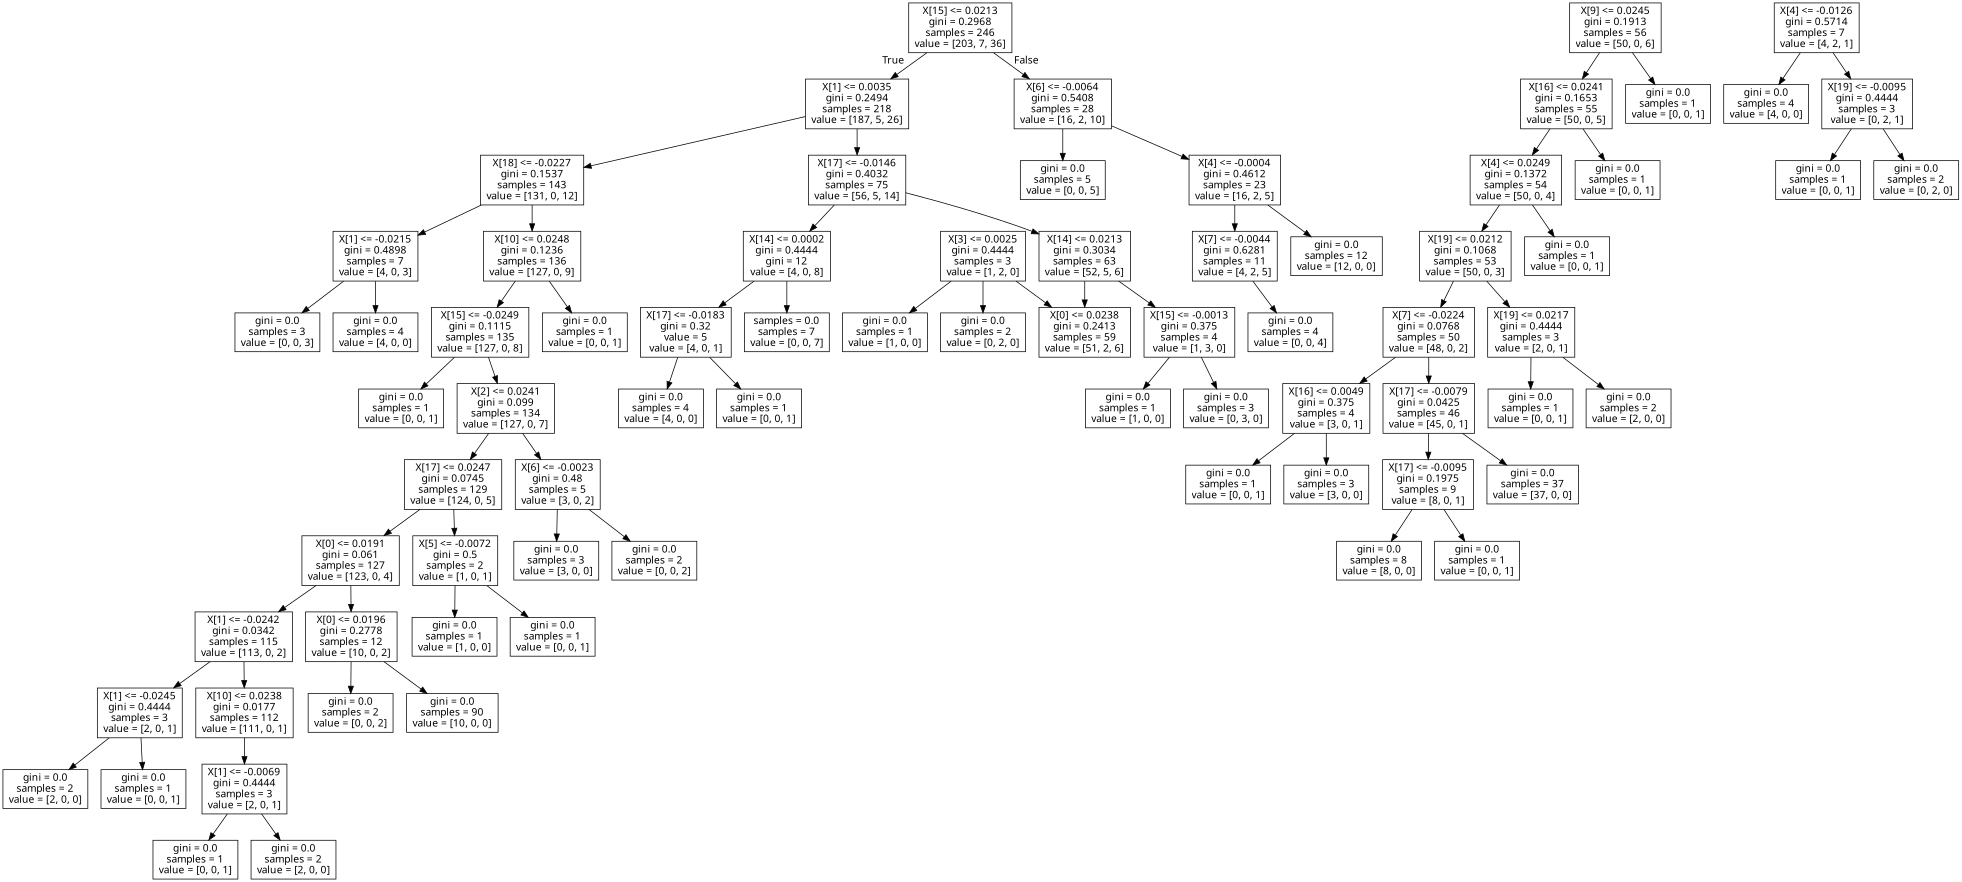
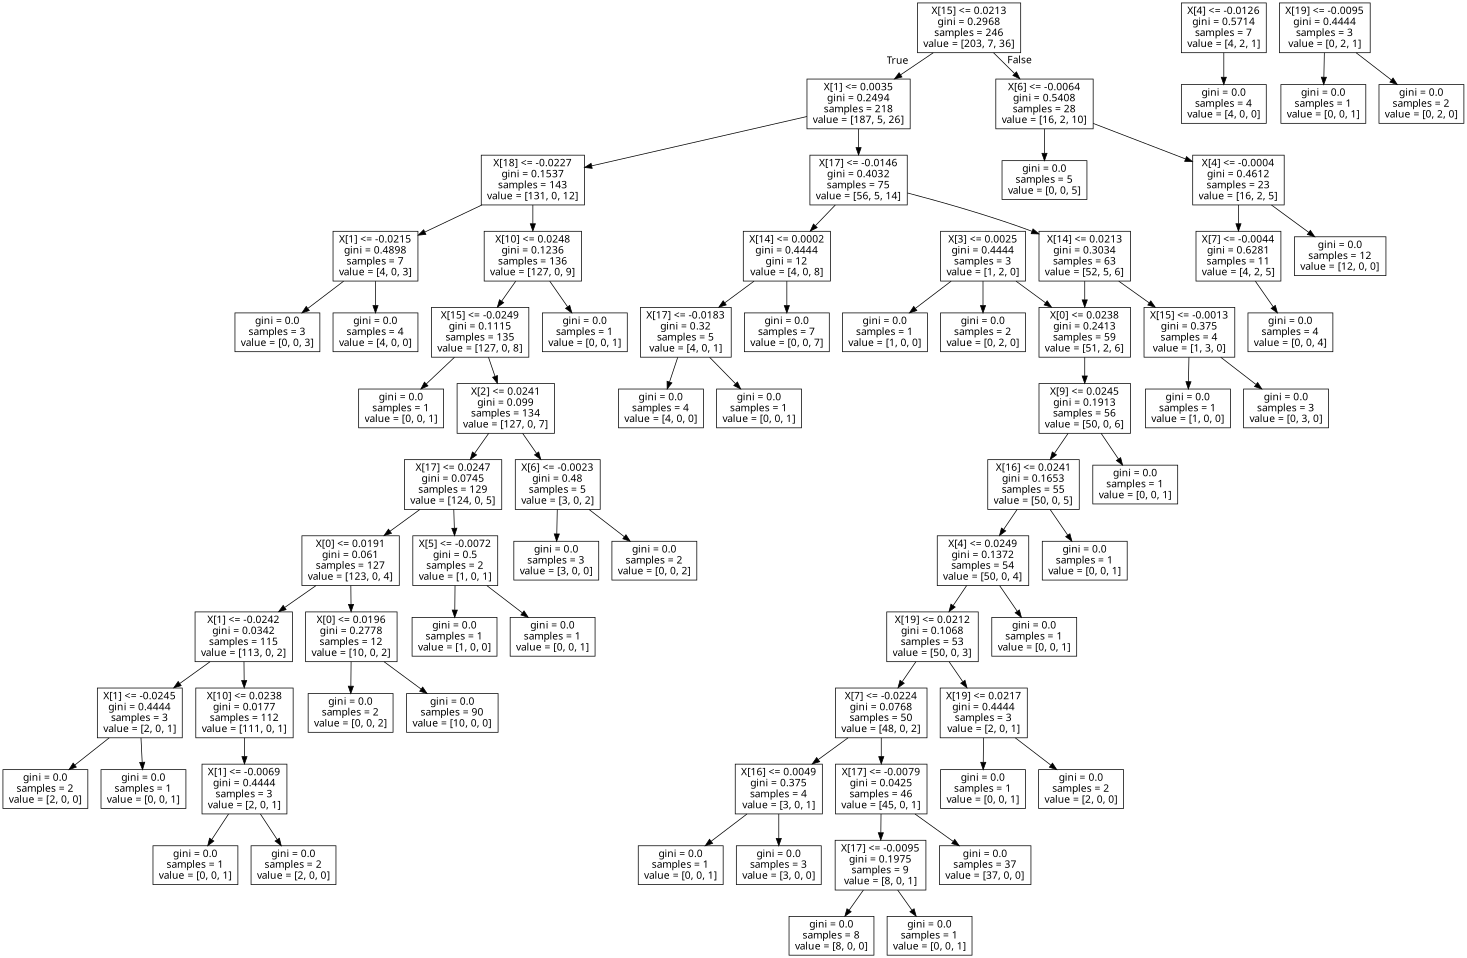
edge "X[4] <= -0.0126 gini = 0.5714 samples = 7 value = [4, 2, 1]" -> "X[19] <= -0.0095 gini = 0.4444 samples = 3 value = [0, 2, 1]": removed
node "X[17] <= -0.0183 gini = 0.32 value = 5 value = [4, 0, 1]": label "X[17] <= -0.0183 gini = 0.32 value = 5 value = [4, 0, 1]" -> "X[17] <= -0.0183 gini = 0.32 samples = 5 value = [4, 0, 1]"
node "samples = 0.0 samples = 7 value = [0, 0, 7]": label "samples = 0.0 samples = 7 value = [0, 0, 7]" -> "gini = 0.0 samples = 7 value = [0, 0, 7]"
edge "X[0] <= 0.0238 gini = 0.2413 samples = 59 value = [51, 2, 6]" -> "X[9] <= 0.0245 gini = 0.1913 samples = 56 value = [50, 0, 6]": added
